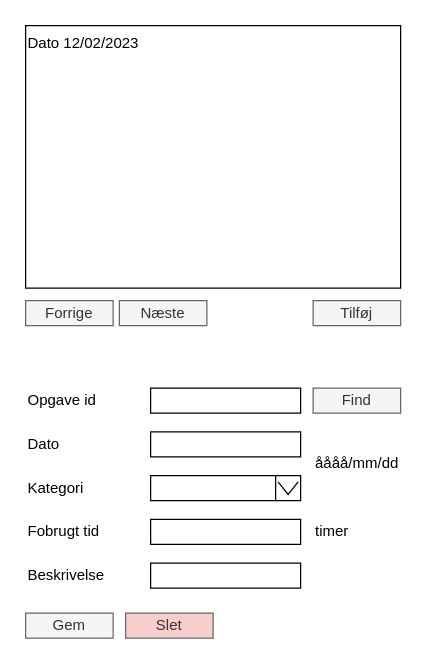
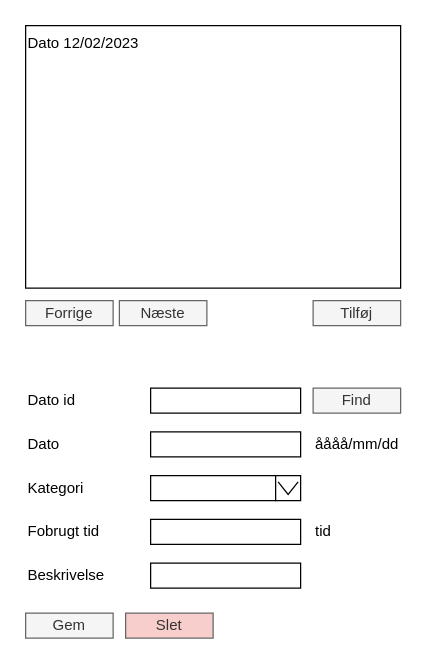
node "Opgave id": label "Opgave id" -> "Dato id"
node "åååå/mm/dd": moved (363, 463) -> (363, 444)
node "timer": label "timer" -> "tid"
